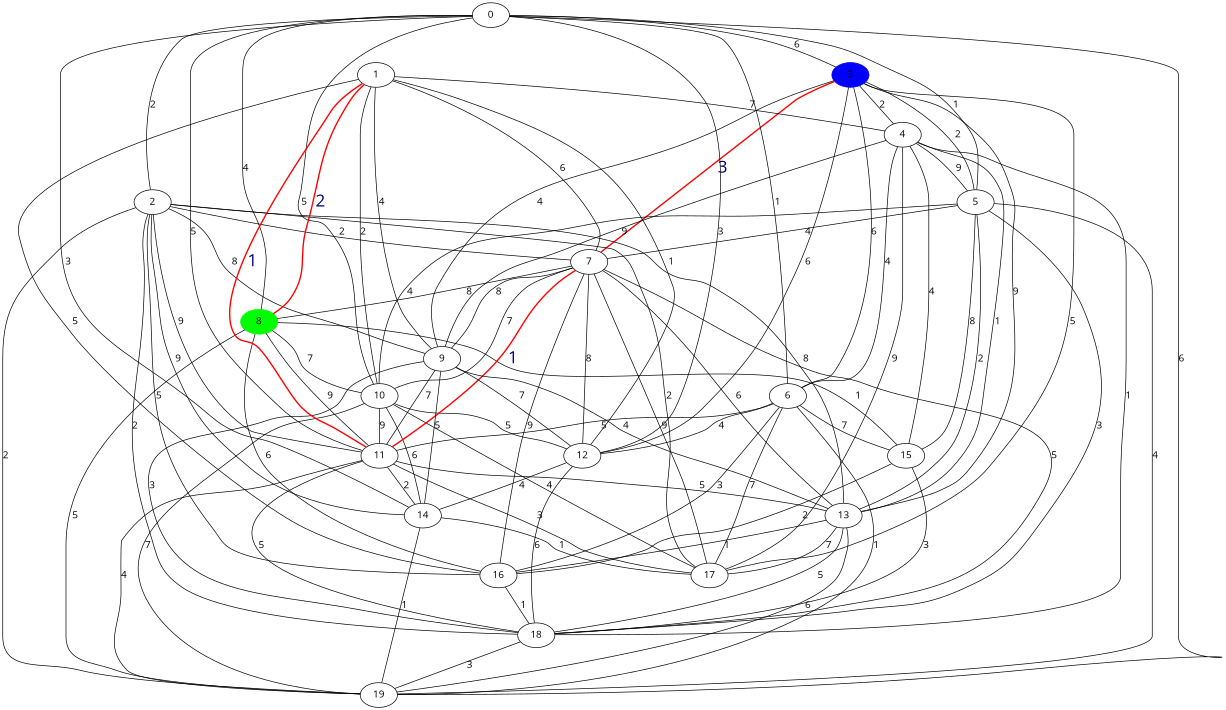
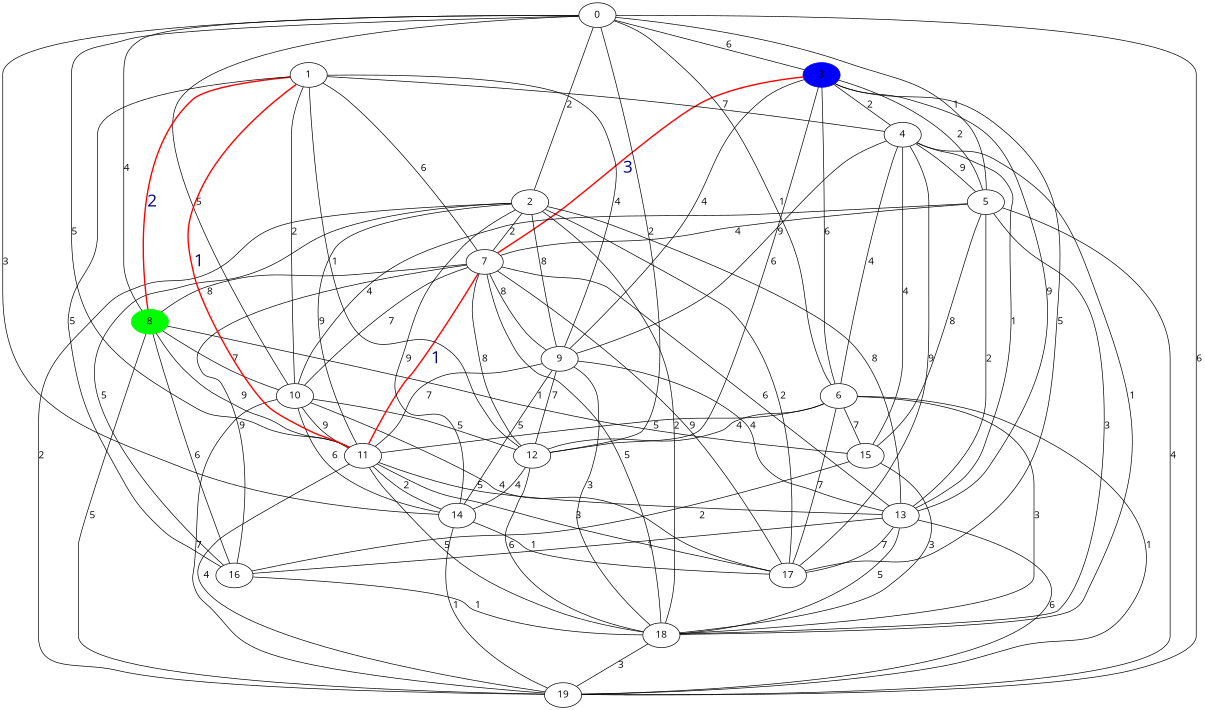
edge "0" -- "12": label "3" -> "2"
edge "6" -- "16": now "6" -- "18"
